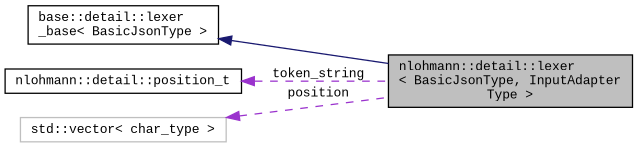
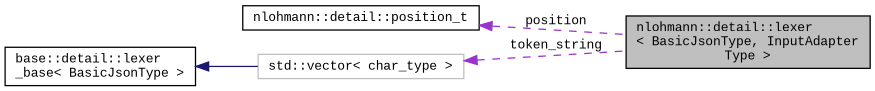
edge "nlohmann::detail::lexer < BasicJsonType, InputAdapter Type >" -> "base::detail::lexer _base< BasicJsonType >": now "std::vector< char_type >" -> "base::detail::lexer _base< BasicJsonType >"
edge "nlohmann::detail::lexer < BasicJsonType, InputAdapter Type >" -> "nlohmann::detail::position_t": label " token_string" -> " position"
edge "nlohmann::detail::lexer < BasicJsonType, InputAdapter Type >" -> "std::vector< char_type >": label " position" -> " token_string"
